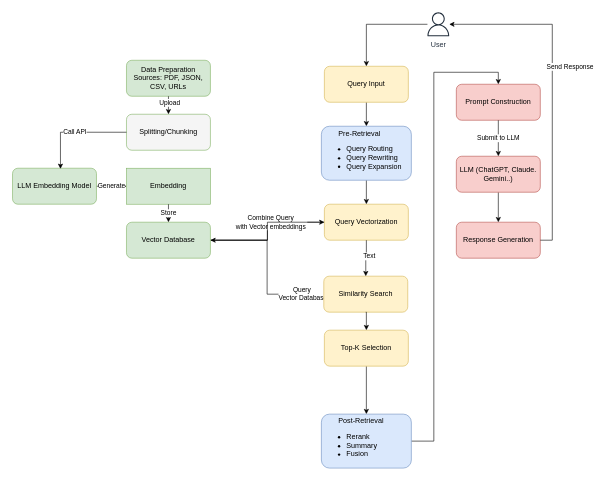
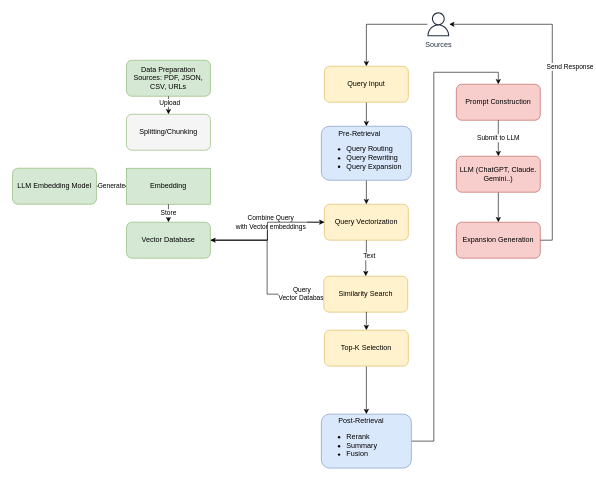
node "User": label "User" -> "Sources"
edge "Splitting/Chunking" -> "LLM Embedding Model": removed, label "Call API"
node "Response Generation": label "Response Generation" -> "Expansion Generation"
